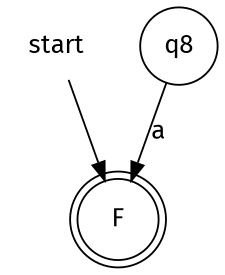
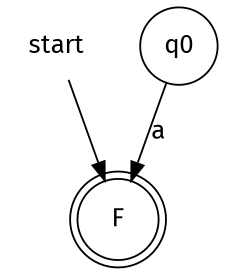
node "q8": label "q8" -> "q0"
